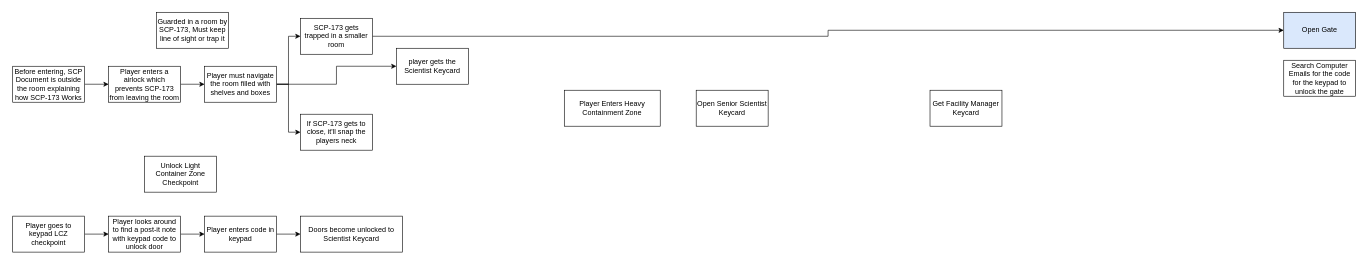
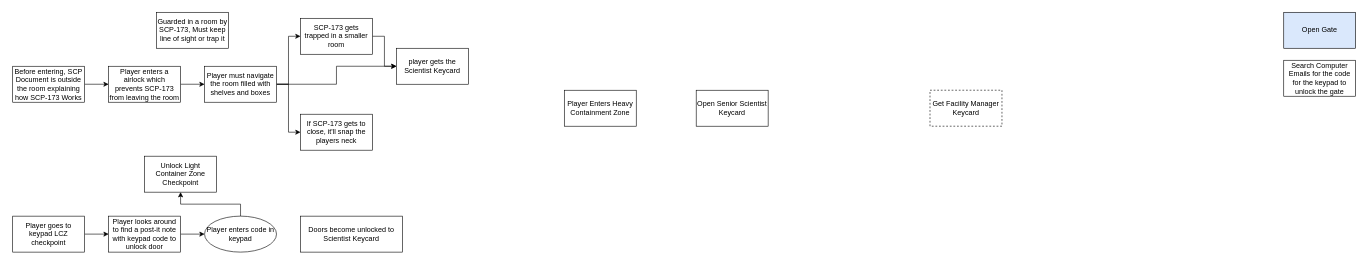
edge "SCP-173 gets trapped in a smaller room" -> "Open Gate": now "SCP-173 gets trapped in a smaller room" -> "player gets the Scientist Keycard"
node "Player Enters Heavy Containment Zone": size 96x36 -> 72x36
node "Get Facility Manager Keycard": style solid -> dashed
node "Player enters code in keypad": shape rectangle -> ellipse
edge "Player enters code in keypad" -> "Doors become unlocked to Scientist Keycard": now "Player enters code in keypad" -> "Unlock Light Container Zone Checkpoint"
